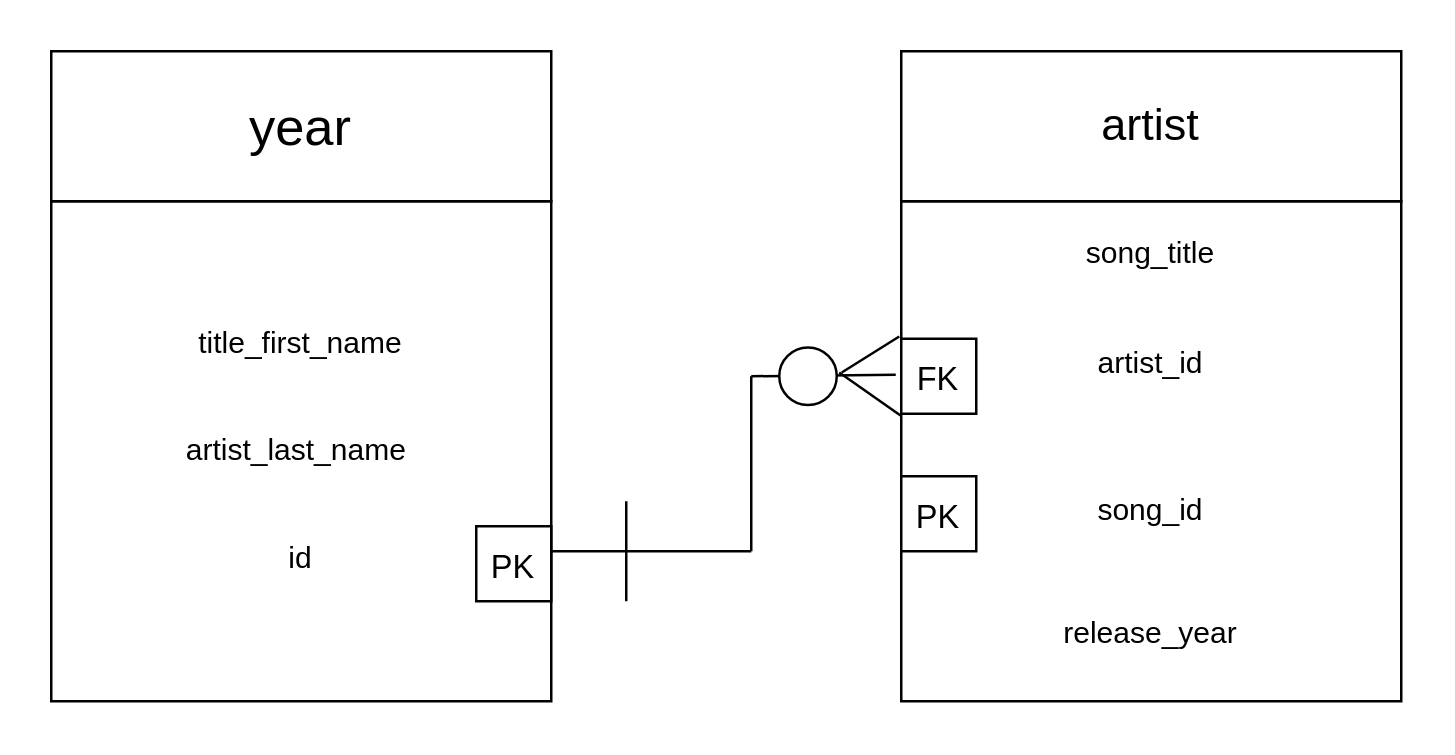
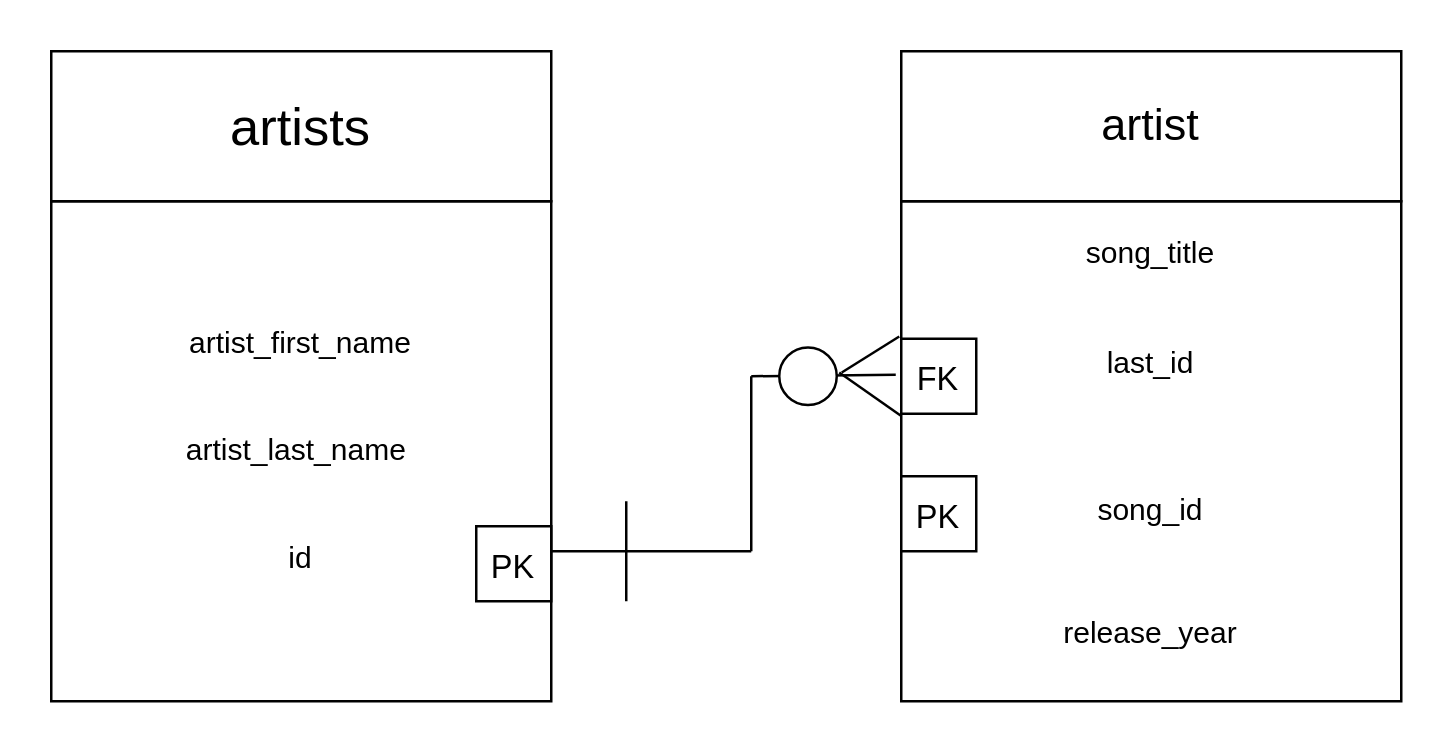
node "year": label "year" -> "artists"
node "title_first_name artist_last_name id": label "title_first_name artist_last_name id" -> "artist_first_name artist_last_name id"
node "song_title artist_id song_id release_year": label "song_title artist_id song_id release_year" -> "song_title last_id song_id release_year"
